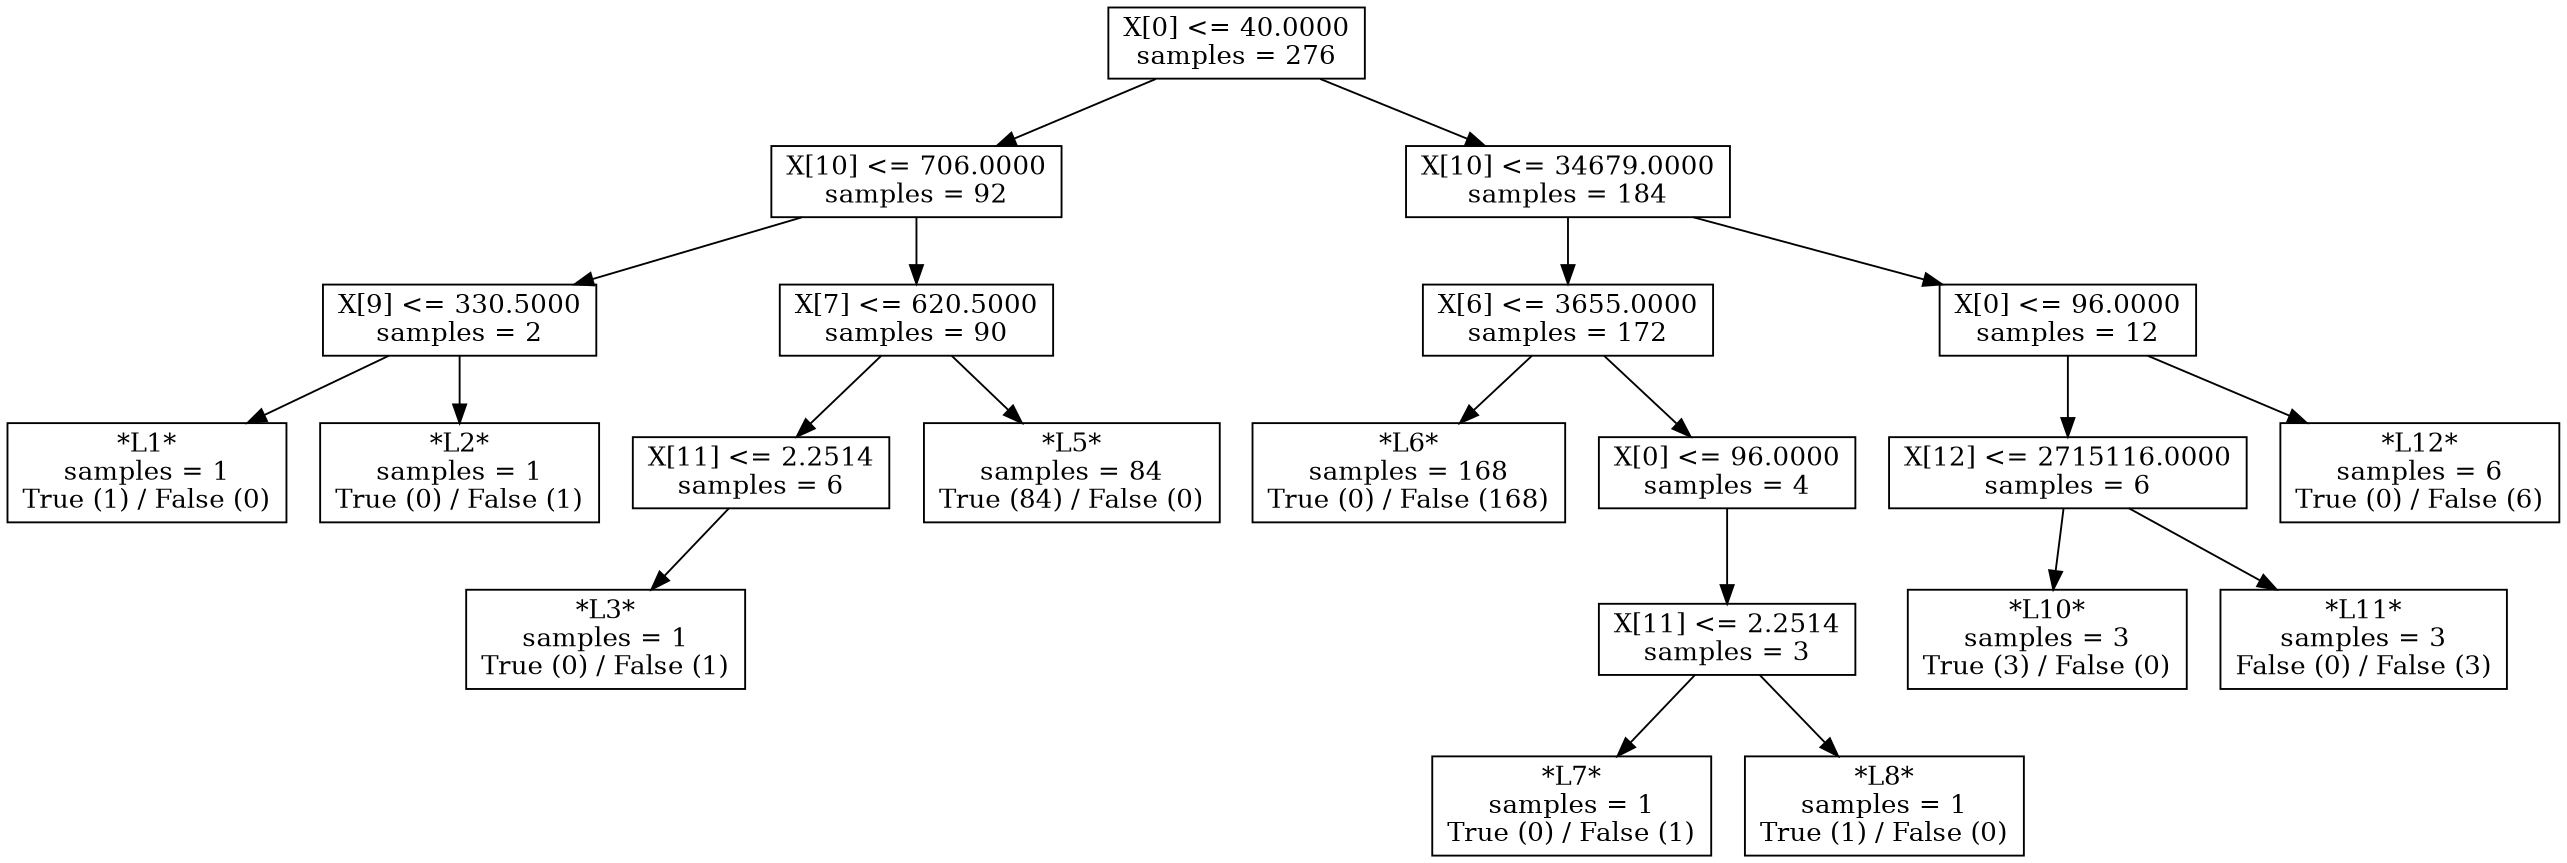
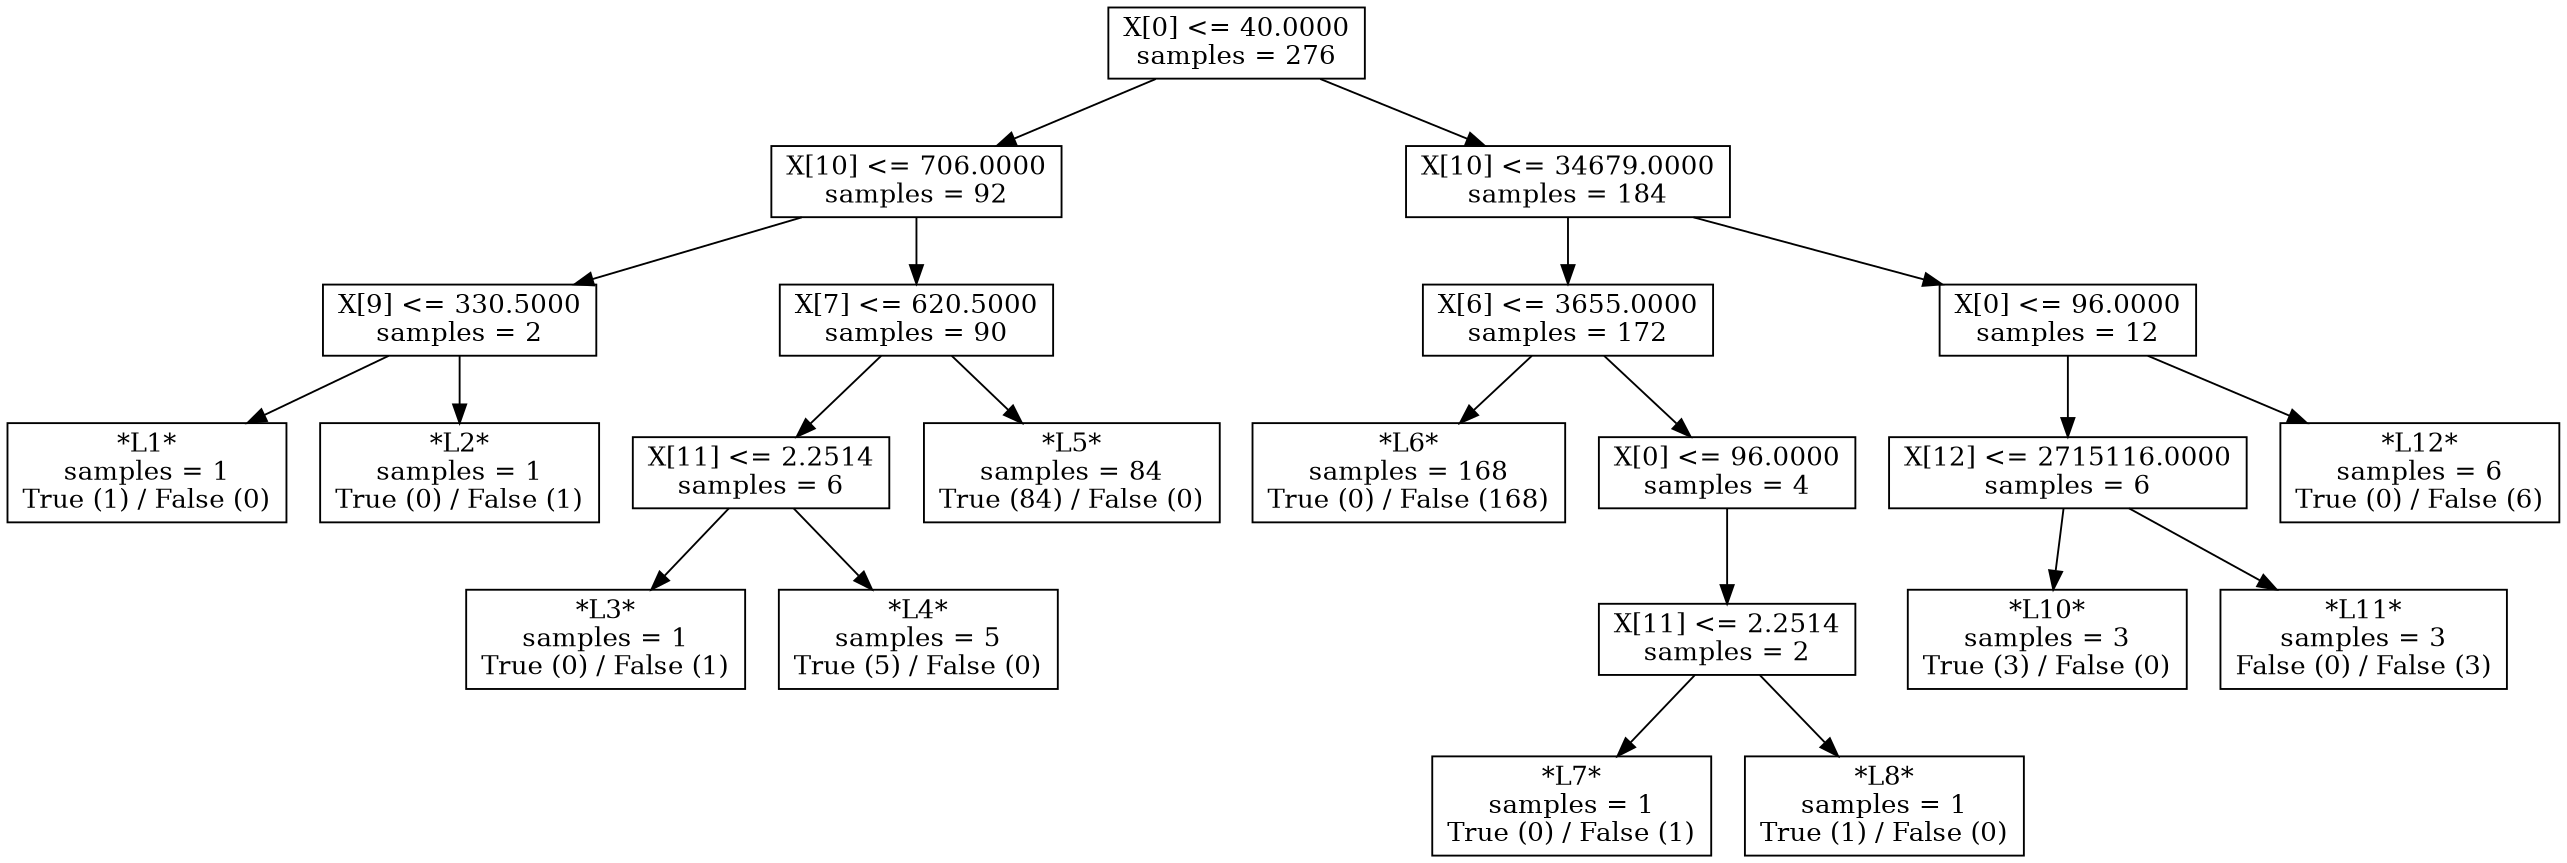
node "*L4* samples = 5 True (5) / False (0)": added
node "X[11] <= 2.2514 samples = 3": label "X[11] <= 2.2514 samples = 3" -> "X[11] <= 2.2514 samples = 2"
